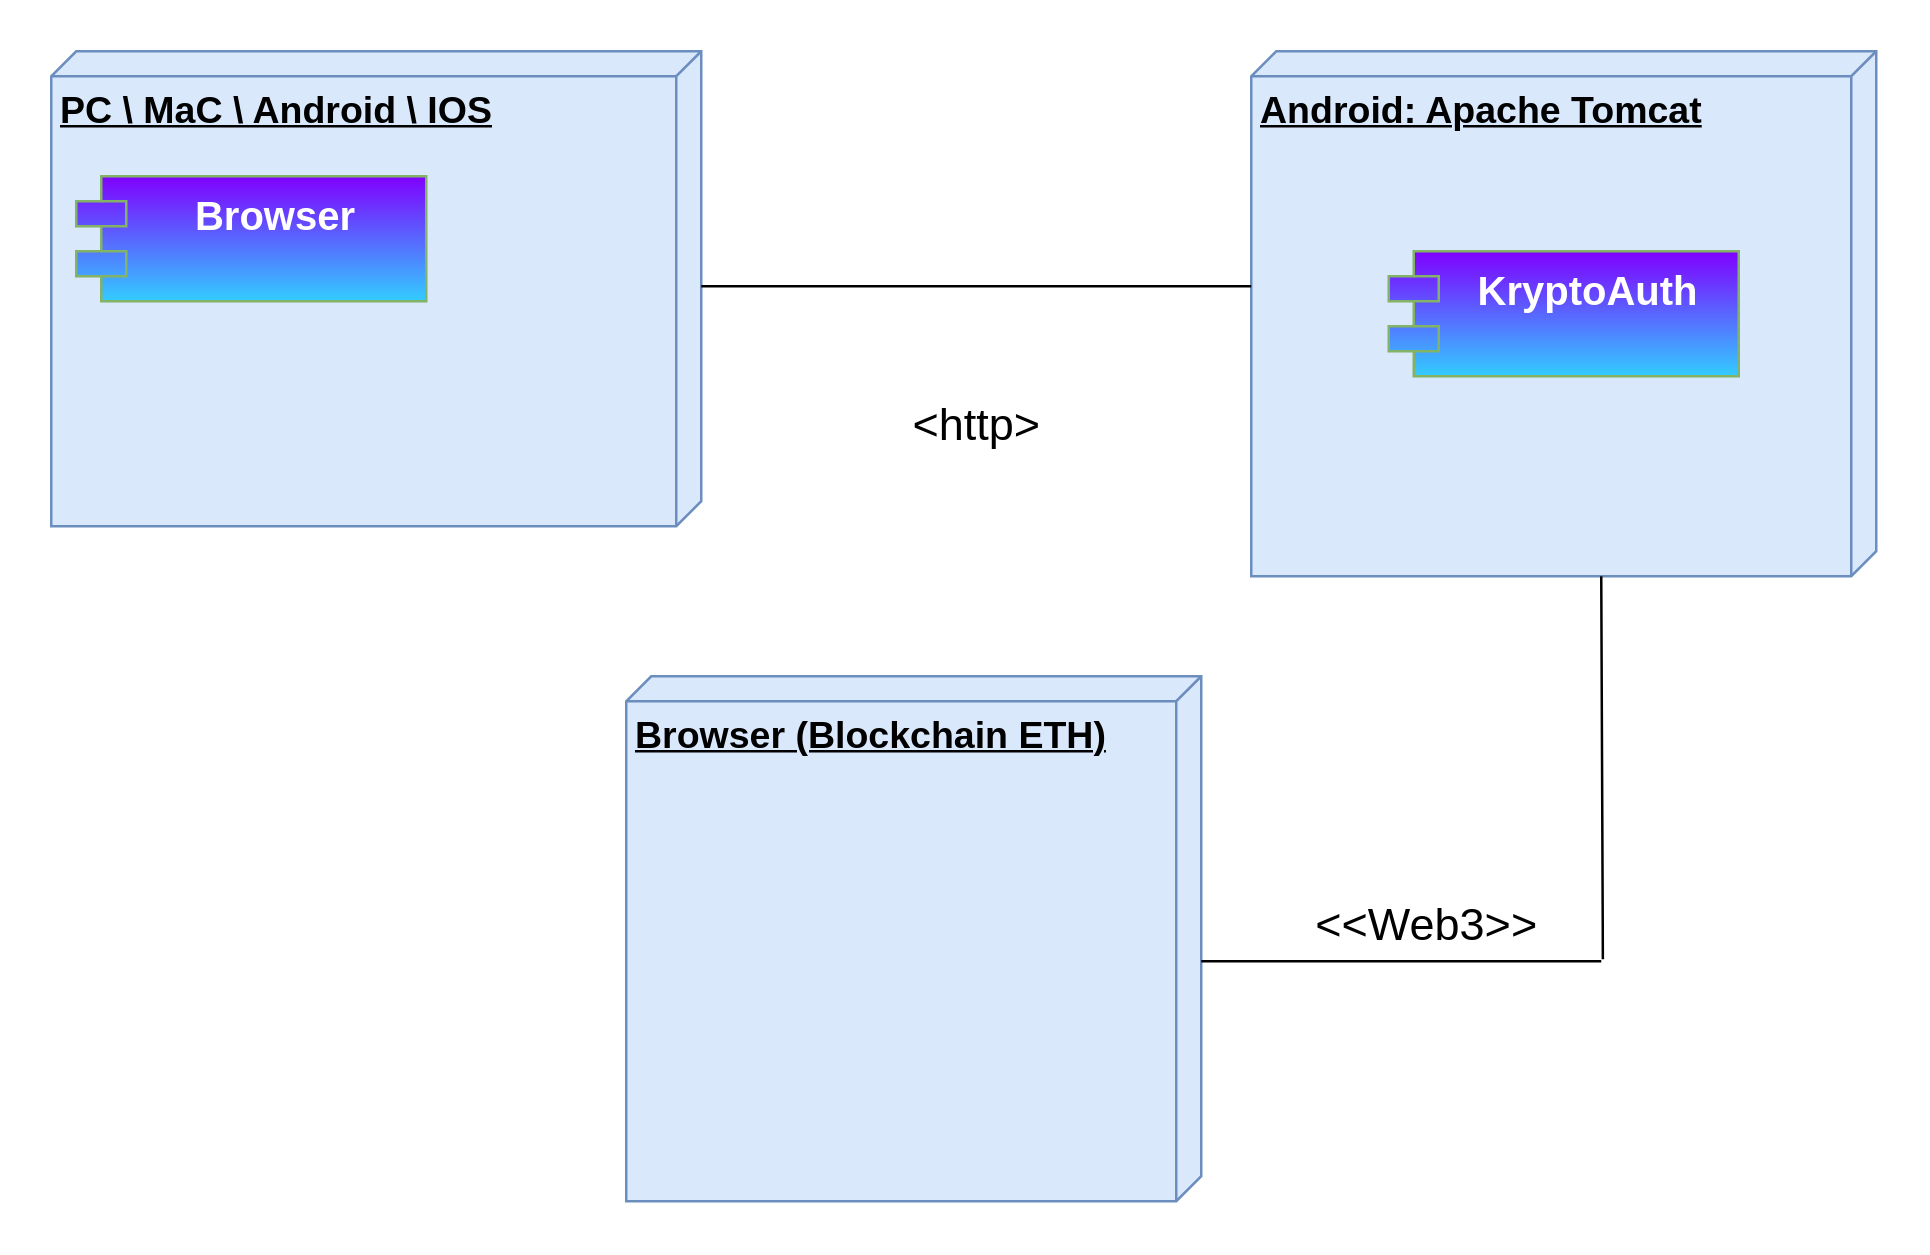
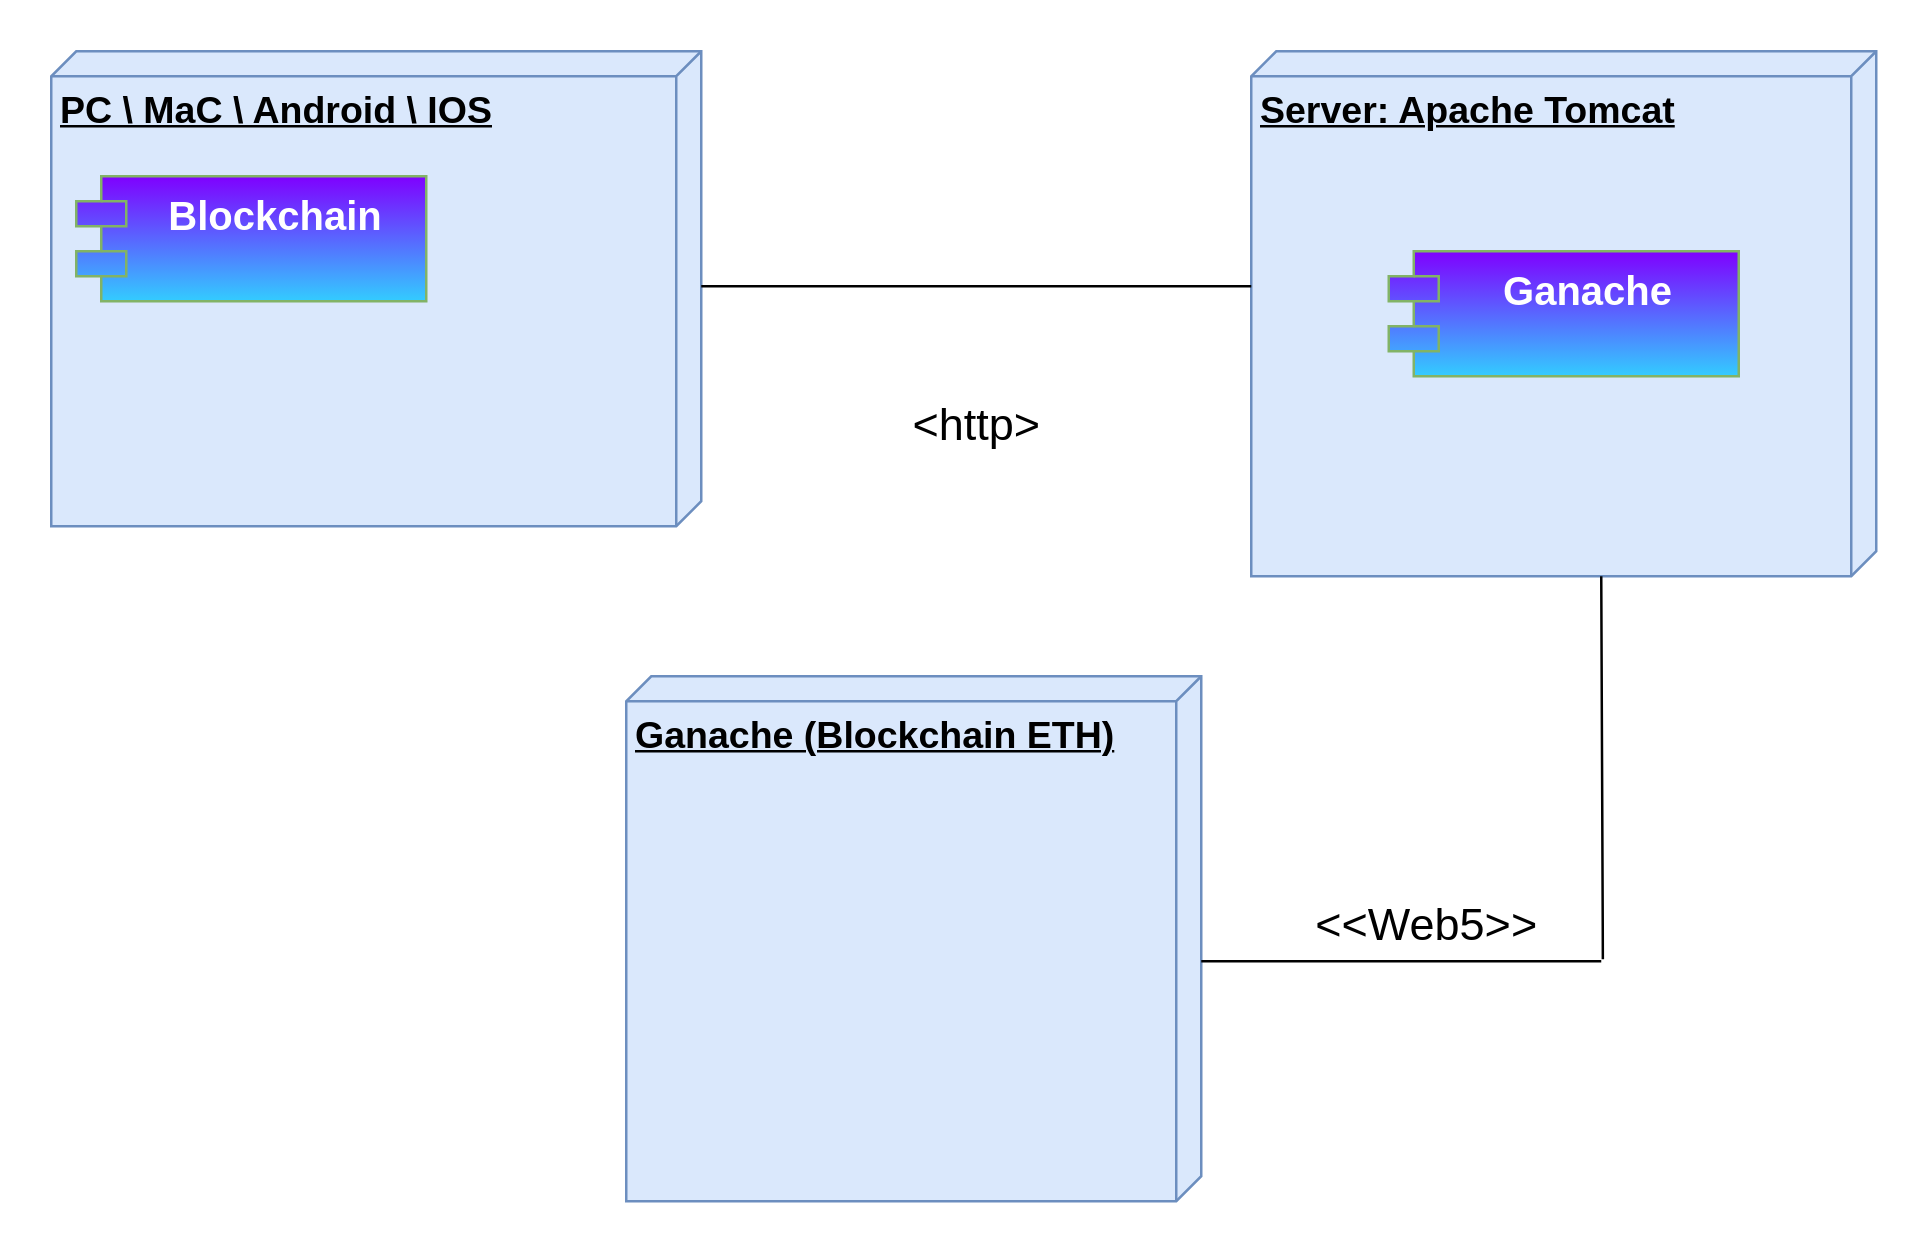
node "Android: Apache Tomcat": label "Android: Apache Tomcat" -> "Server: Apache Tomcat"
node "Browser": label "Browser" -> "Blockchain"
node "KryptoAuth": label "KryptoAuth" -> "Ganache"
node "Browser (Blockchain ETH)": label "Browser (Blockchain ETH)" -> "Ganache (Blockchain ETH)"
node "<<Web3>>": label "<<Web3>>" -> "<<Web5>>"
